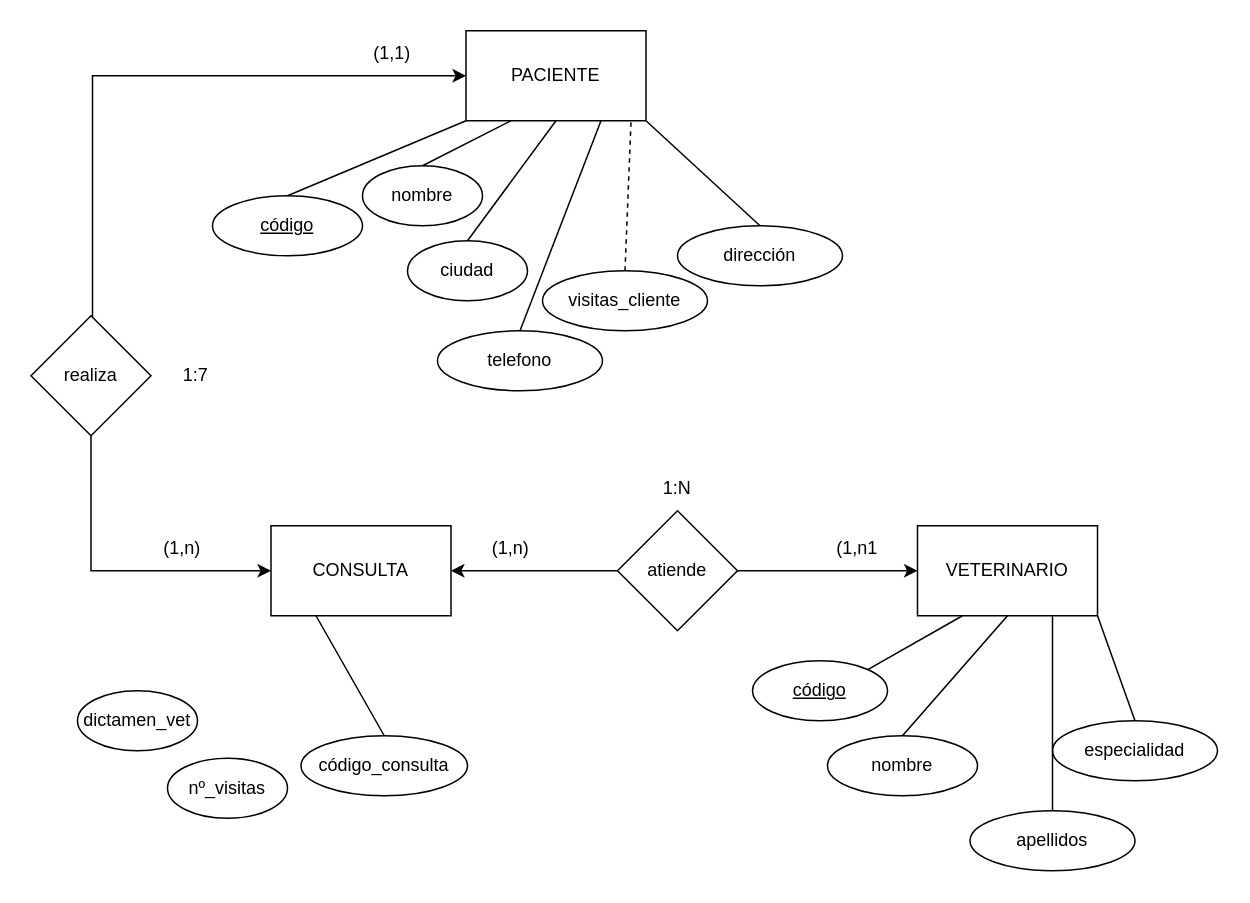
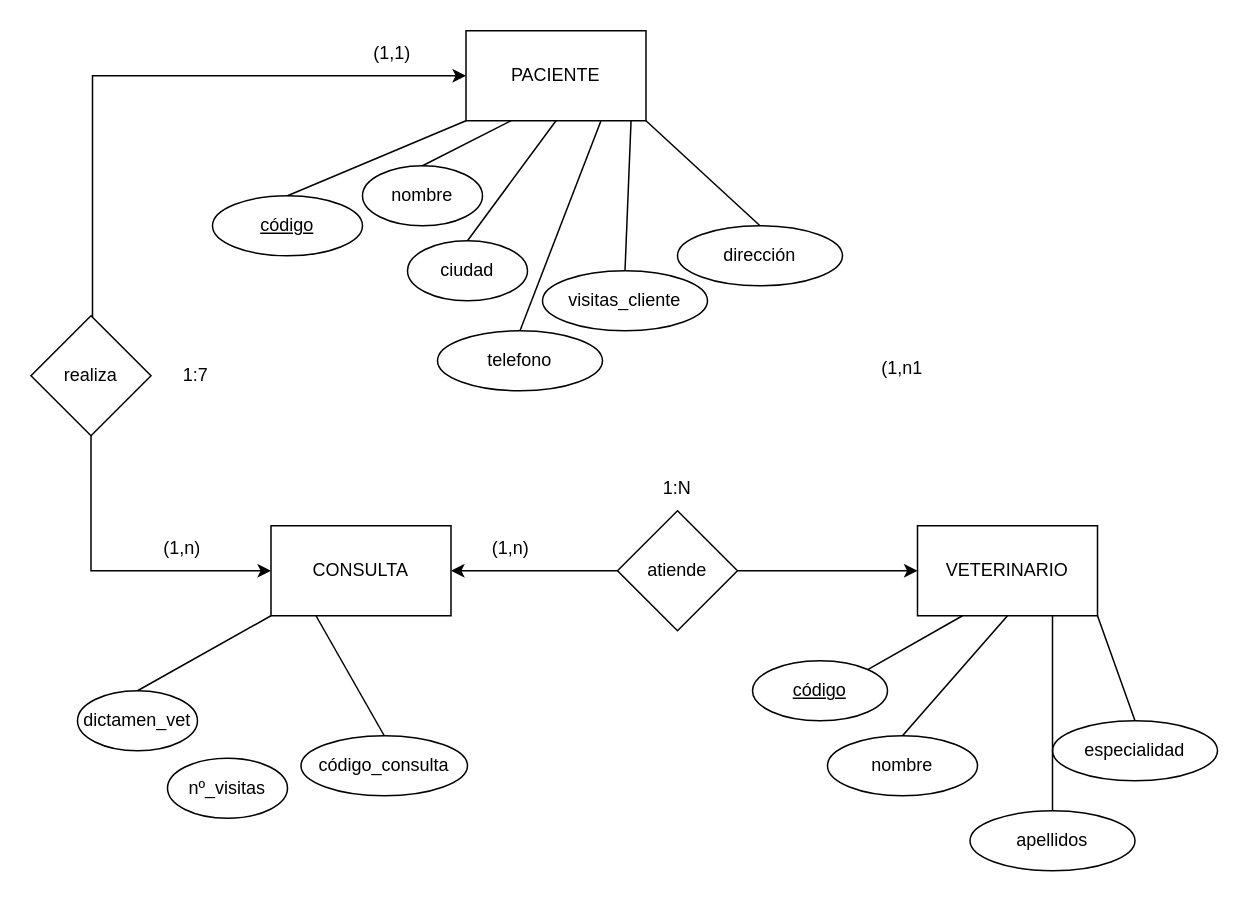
edge "PACIENTE" -- "visitas_cliente": style dashed -> solid
node "(1,n1": moved (857, 548) -> (902, 368)
edge "CONSULTA" -- "dictamen_vet": added
